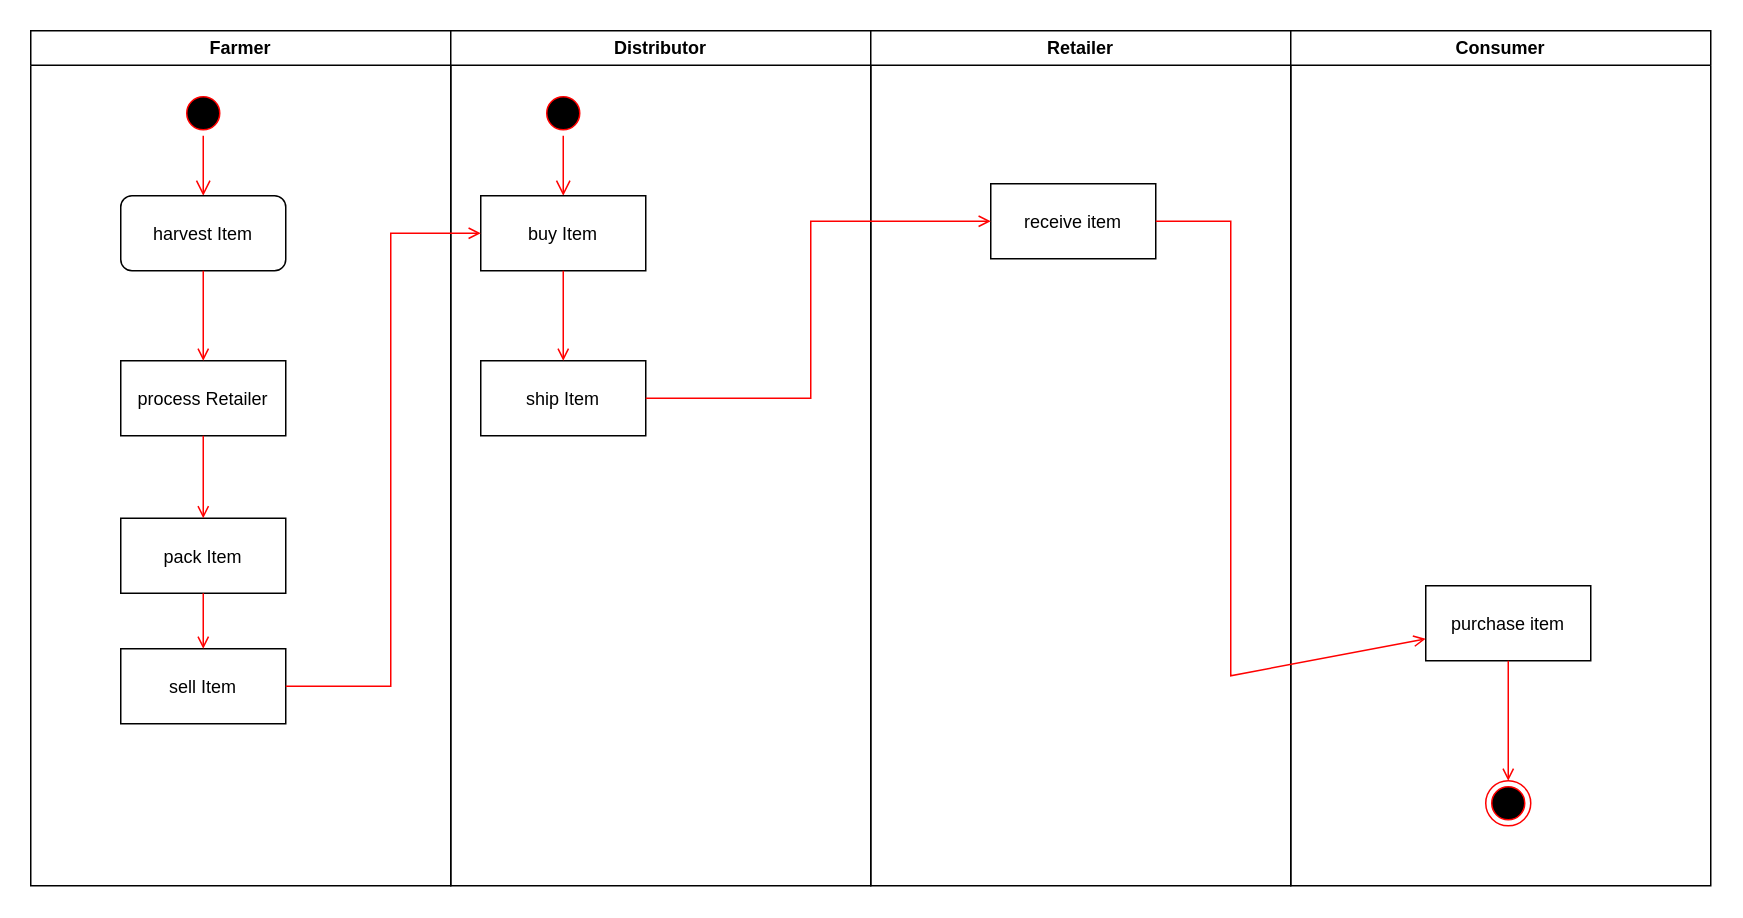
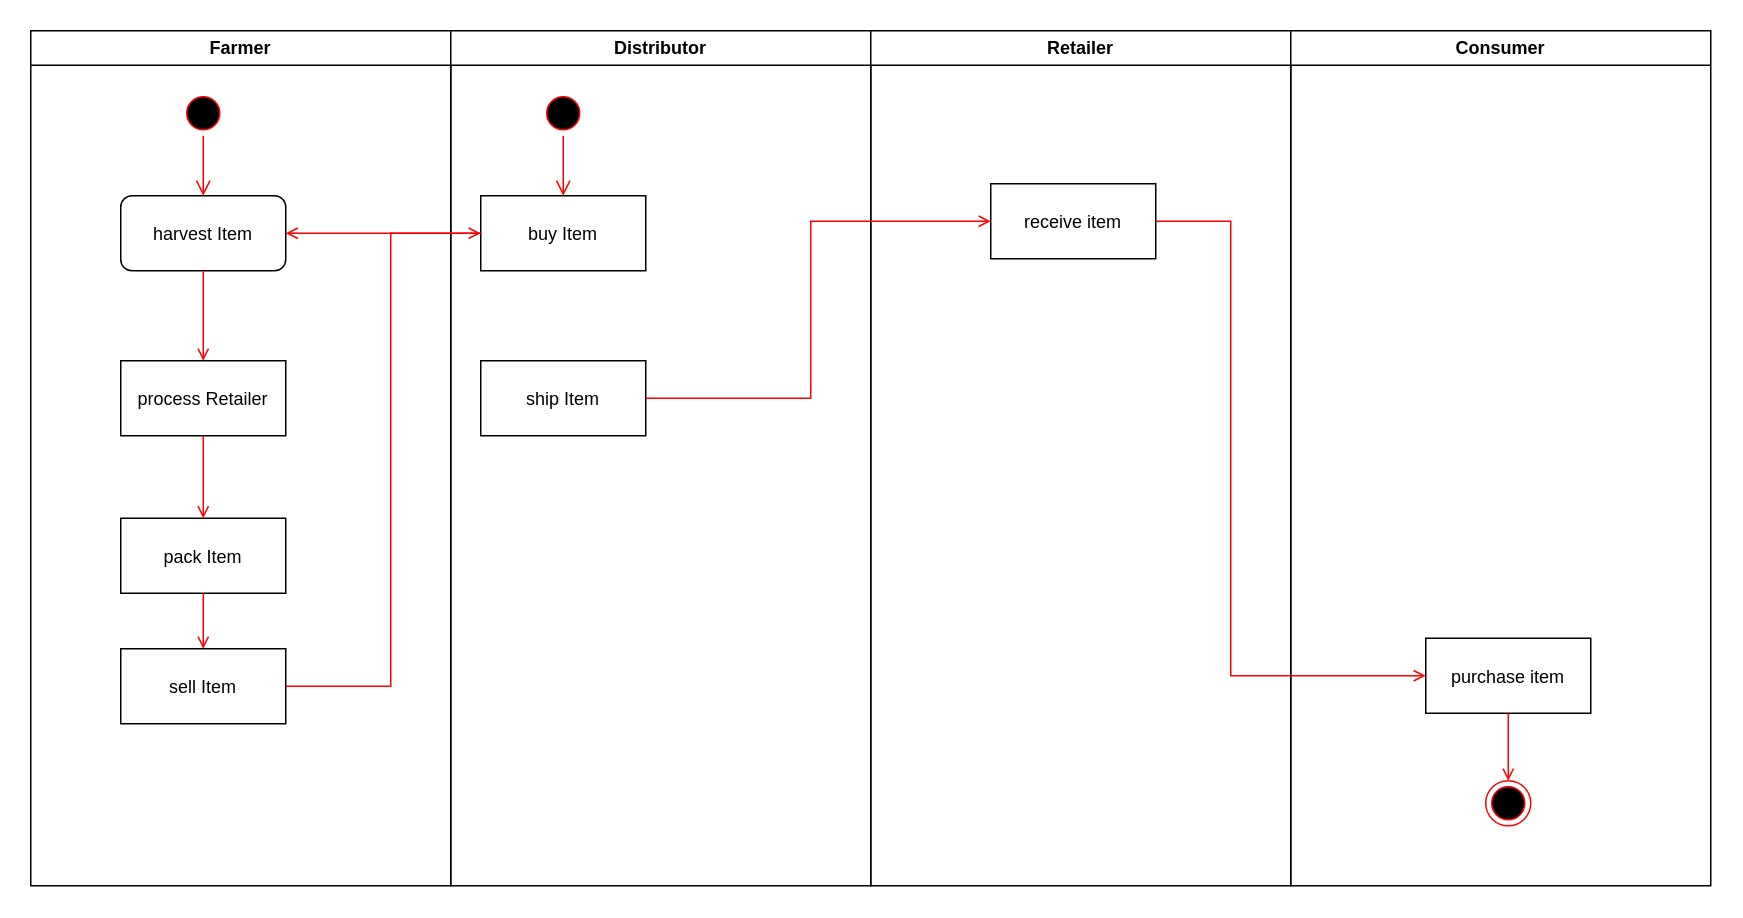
edge "buy Item" -> "ship Item": now "buy Item" -> "harvest Item"
node "purchase item": moved (1508, 623) -> (1508, 676)
